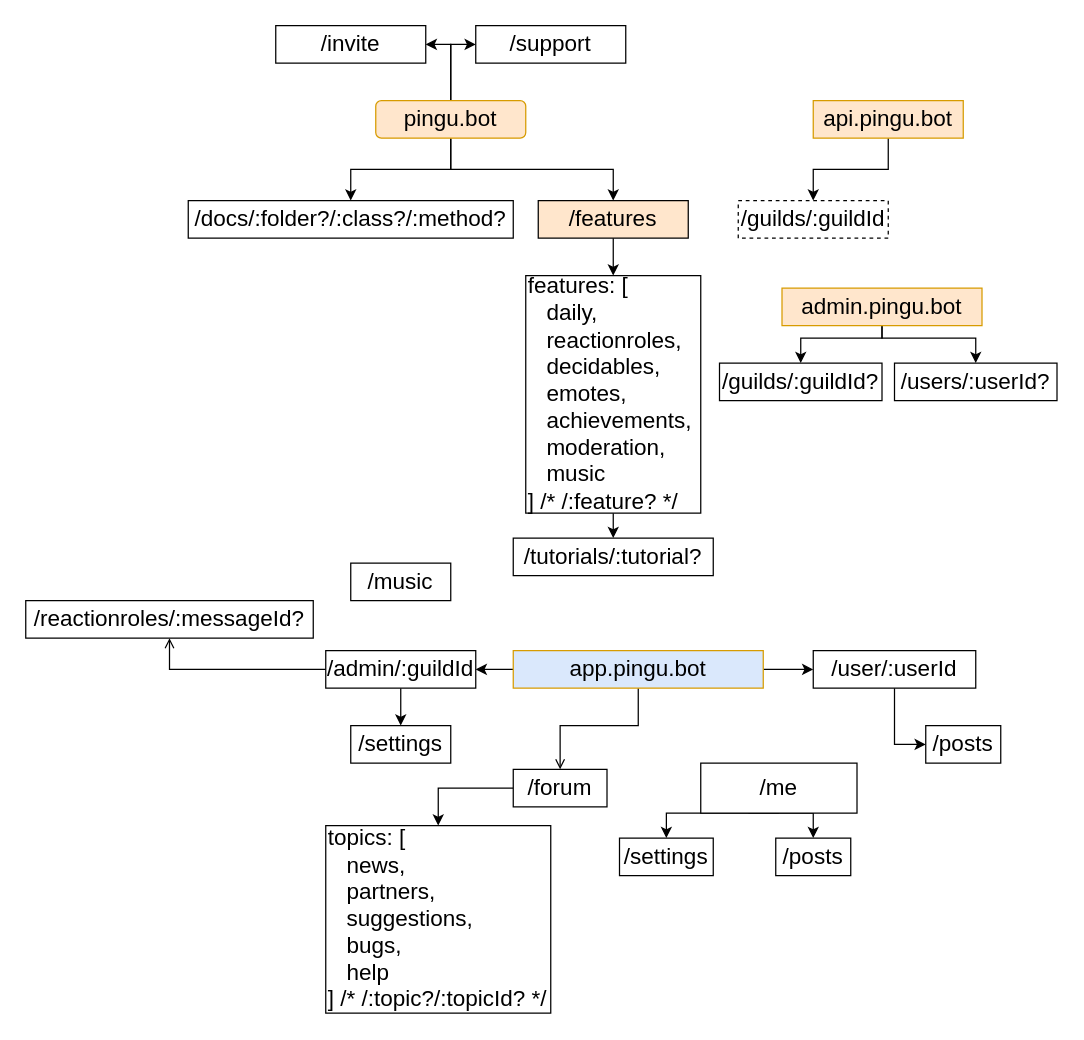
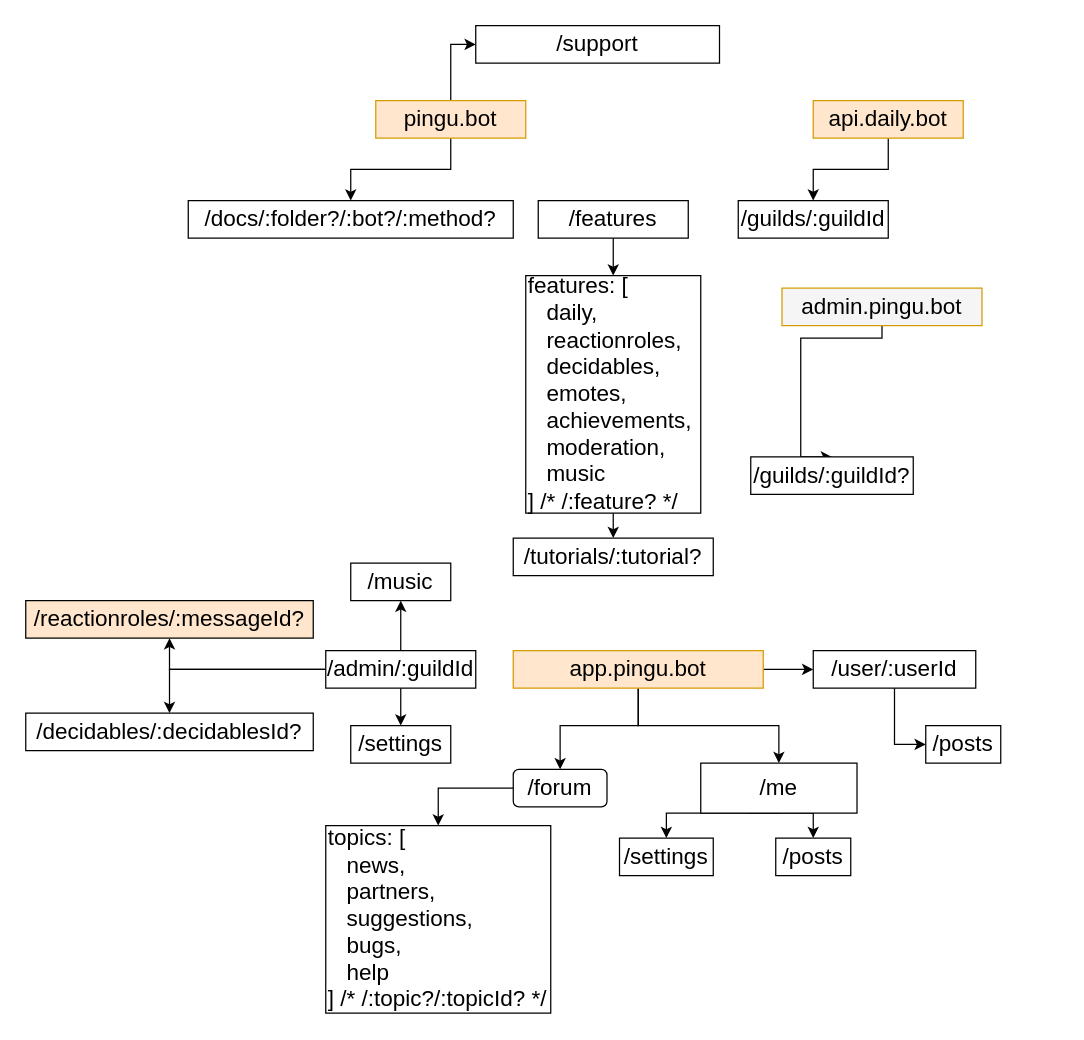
node "/invite": removed
edge "pingu.bot" -> "/invite": removed
node "/support": size 150x38 -> 244x38
node "pingu.bot": shape rounded rectangle -> rectangle
node "api.pingu.bot": label "api.pingu.bot" -> "api.daily.bot"
edge "pingu.bot" -> "/features": removed
node "/docs/:folder?/:class?/:method?": label "/docs/:folder?/:class?/:method?" -> "/docs/:folder?/:bot?/:method?"
node "/features": fillcolor #ffe6cc -> #ffffff
node "/guilds/:guildId": style dashed -> solid
node "admin.pingu.bot": fillcolor #ffe6cc -> #f5f5f5
edge "admin.pingu.bot" -> "/users/:userId?": removed
node "/guilds/:guildId?": moved (801, 382) -> (832, 476)
node "/users/:userId?": removed
node "/reactionroles/:messageId?": fillcolor #ffffff -> #ffe6cc
edge "/admin/:guildId" -> "/music": added
edge "/admin/:guildId" -> "/reactionroles/:messageId?": arrowhead open -> classic
edge "app.pingu.bot" -> "/admin/:guildId": removed
node "app.pingu.bot": fillcolor #dae8fc -> #ffe6cc
edge "/admin/:guildId" -> "/decidables/:decidablesId?": added
edge "app.pingu.bot" -> "/me": added
node "/decidables/:decidablesId?": added
edge "app.pingu.bot" -> "/forum": arrowhead open -> classic
node "/forum": shape rectangle -> rounded rectangle
